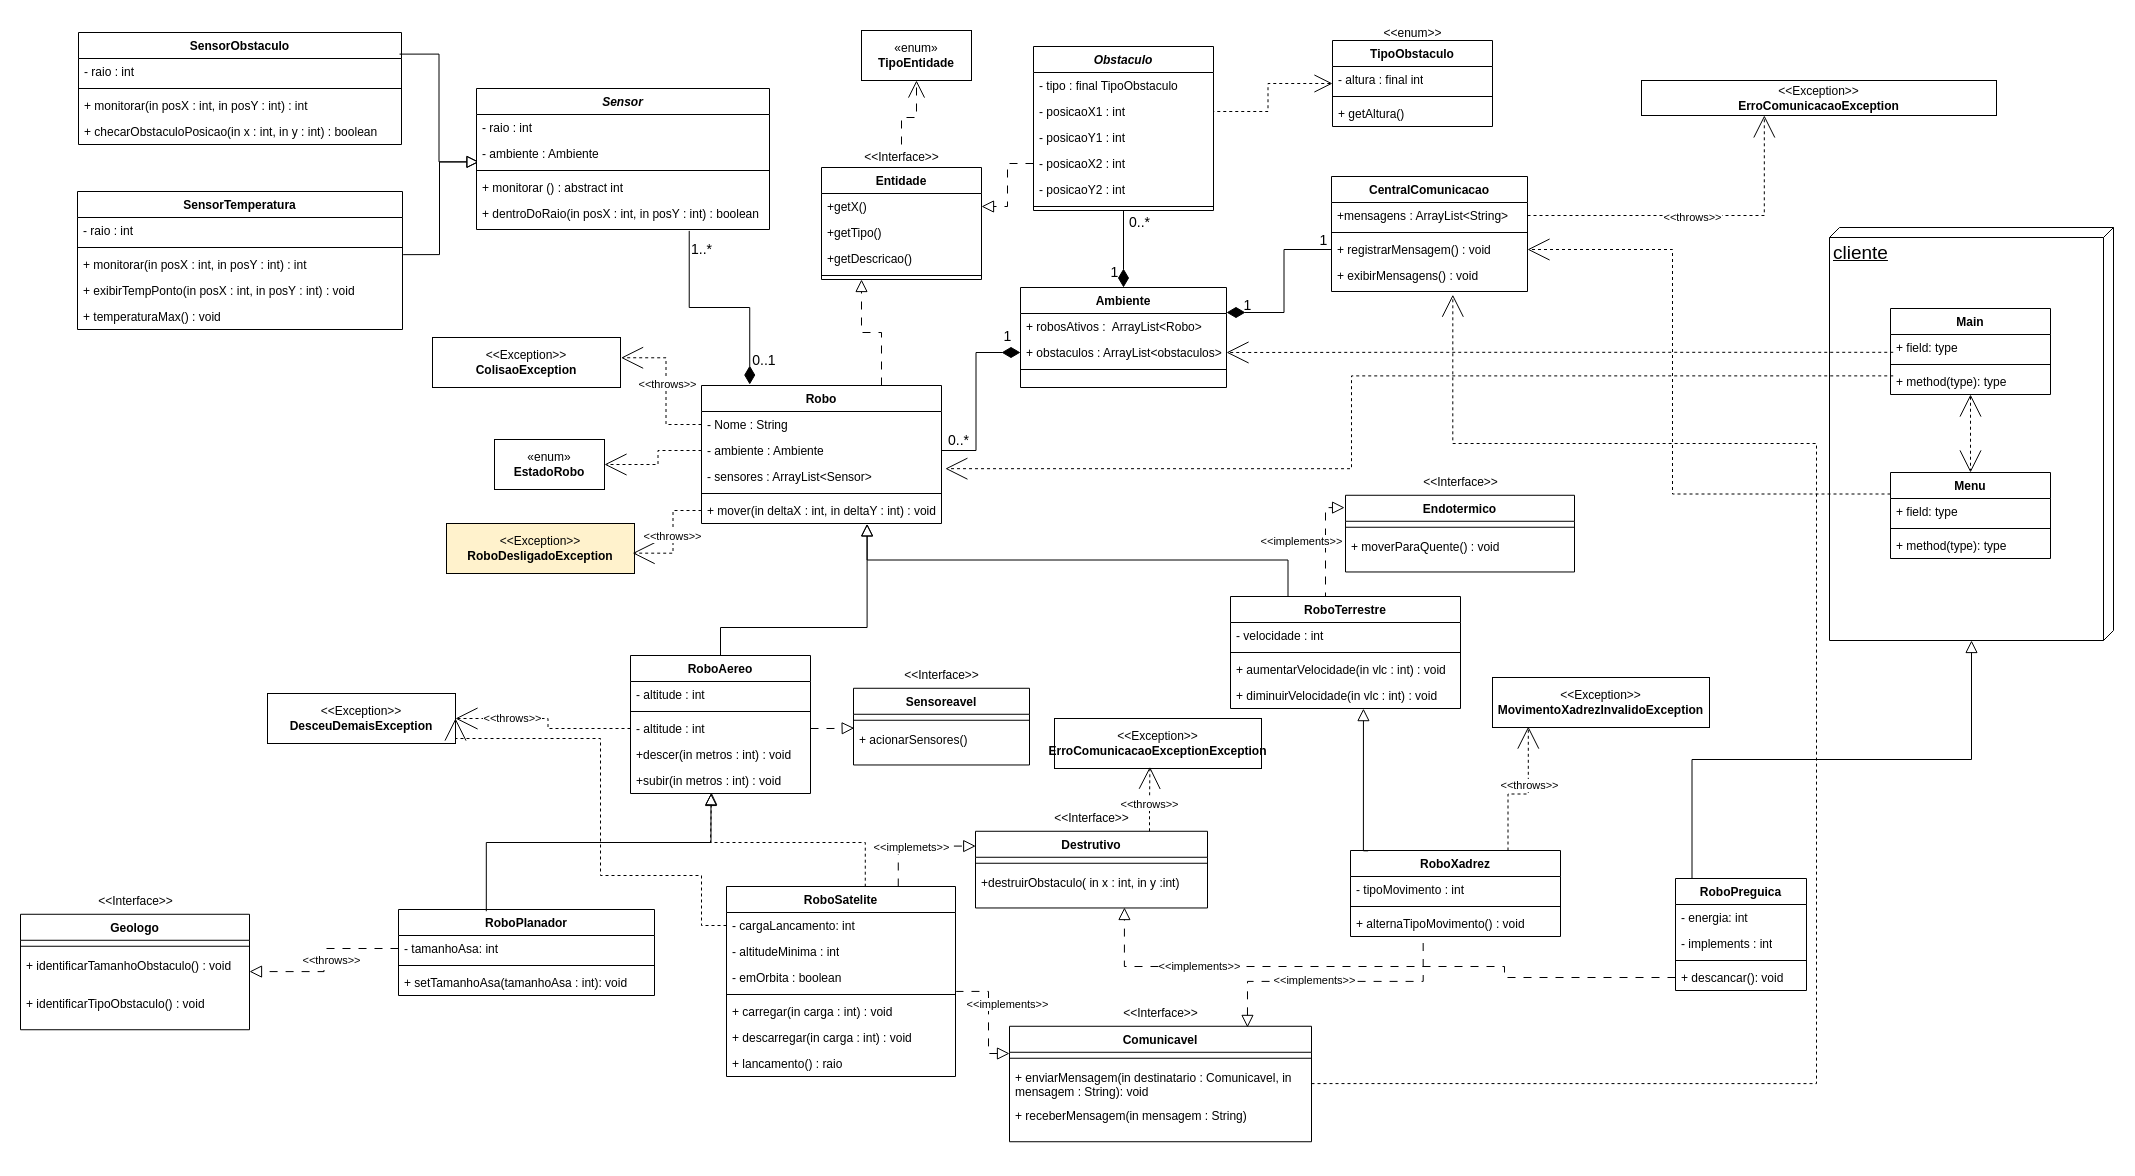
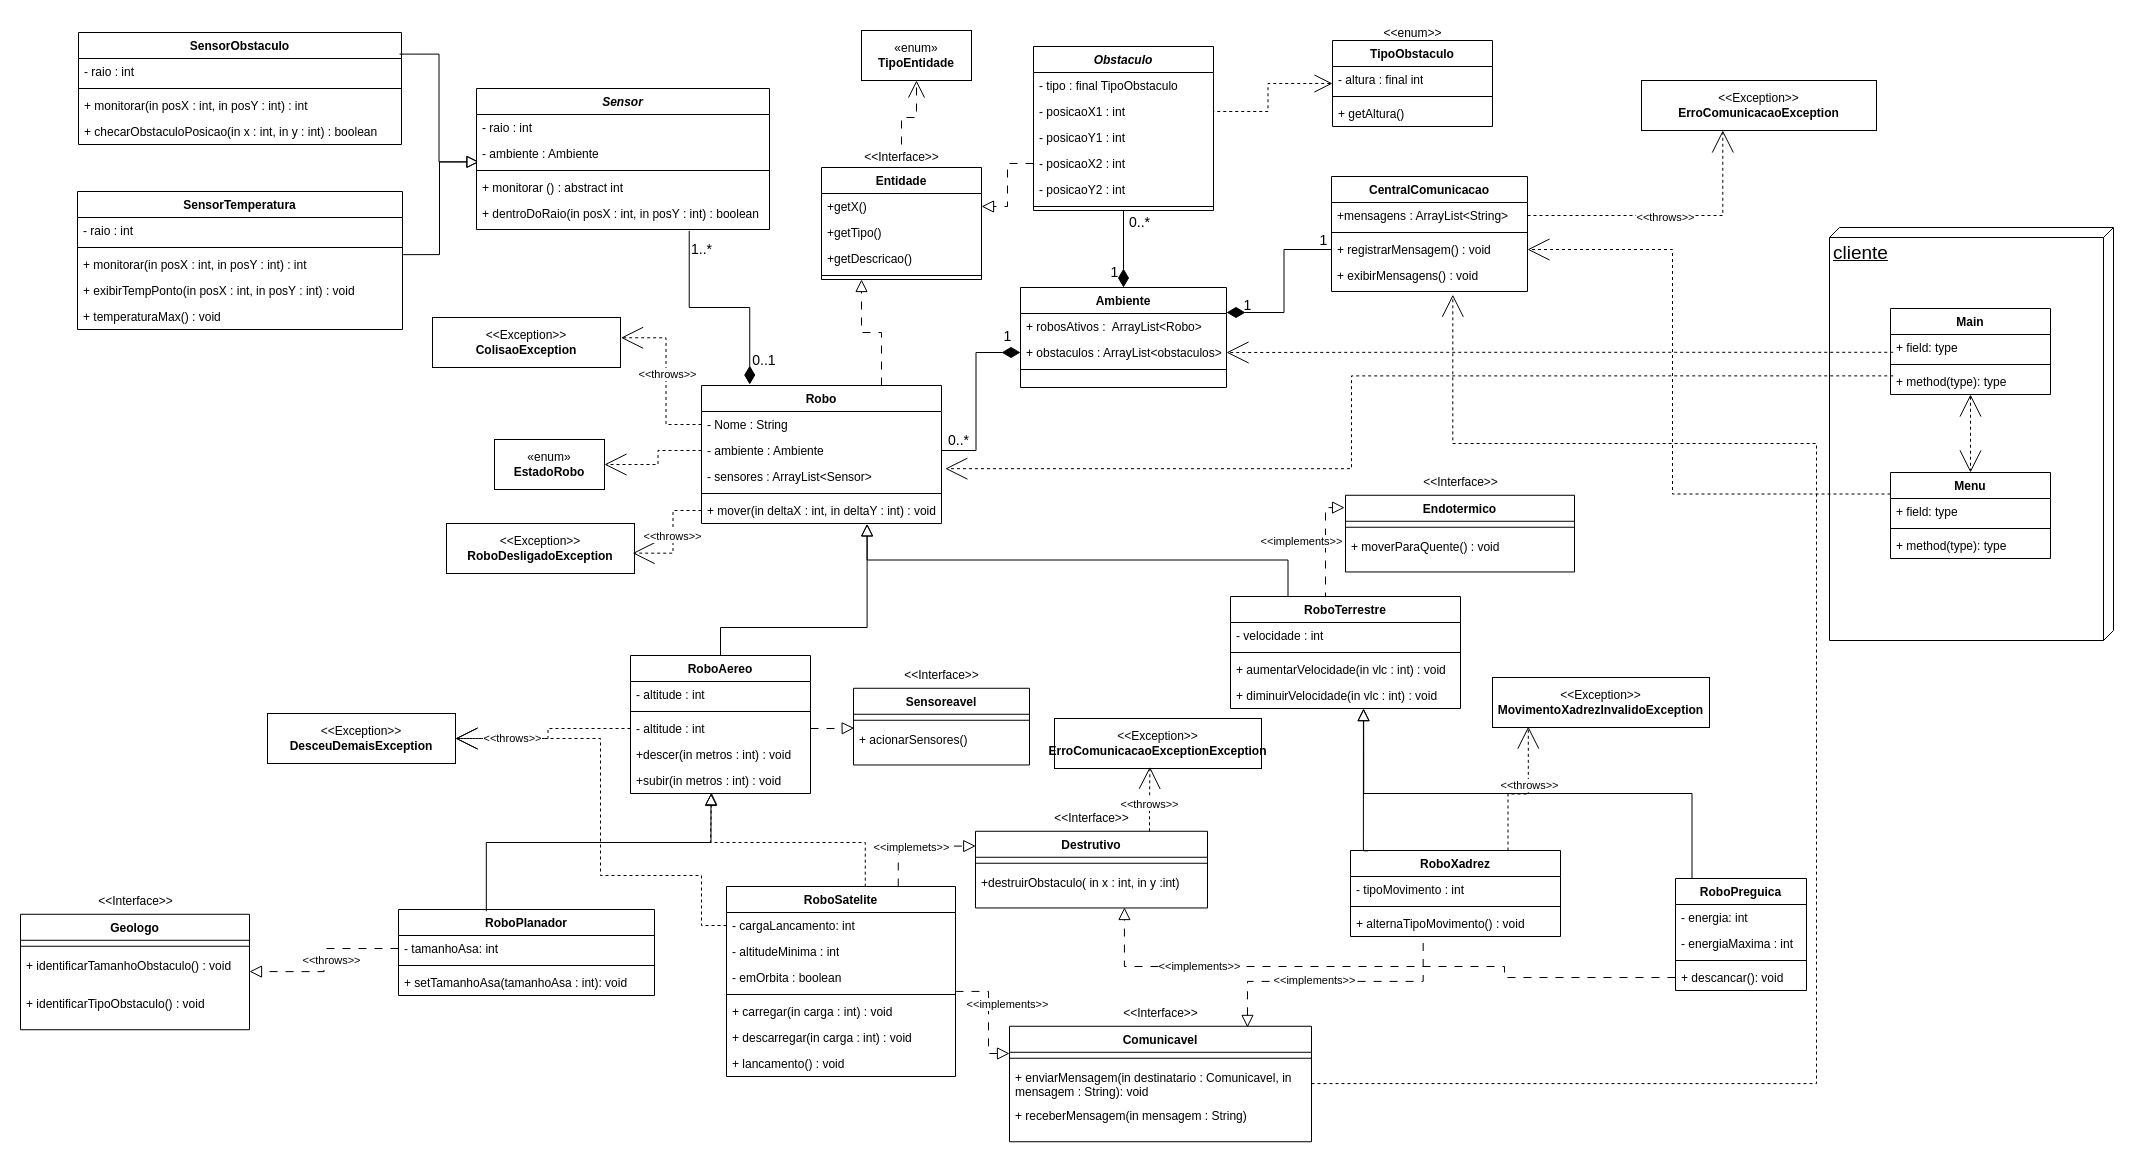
node "<<Exception>> ErroComunicacaoException": size 355x35 -> 235x50
node "<<Exception>> ColisaoException": moved (527, 363) -> (527, 343)
node "<<Exception>> RoboDesligadoException": fillcolor #fff2cc -> #ffffff
node "<<Exception>> DesceuDemaisException": moved (362, 719) -> (362, 739)
edge "RoboPreguica" -> "cliente": now "RoboPreguica" -> "+ diminuirVelocidade(in vlc : int) : void"
node "- implements : int": label "- implements : int" -> "- energiaMaxima : int"
node "+ lancamento() : raio": label "+ lancamento() : raio" -> "+ lancamento() : void"
